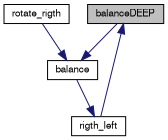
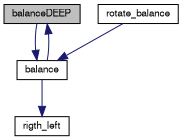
node "rotate_rigth": label "rotate_rigth" -> "rotate_balance"
edge "rigth_left" -> "balanceDEEP": now "balance" -> "balanceDEEP"
